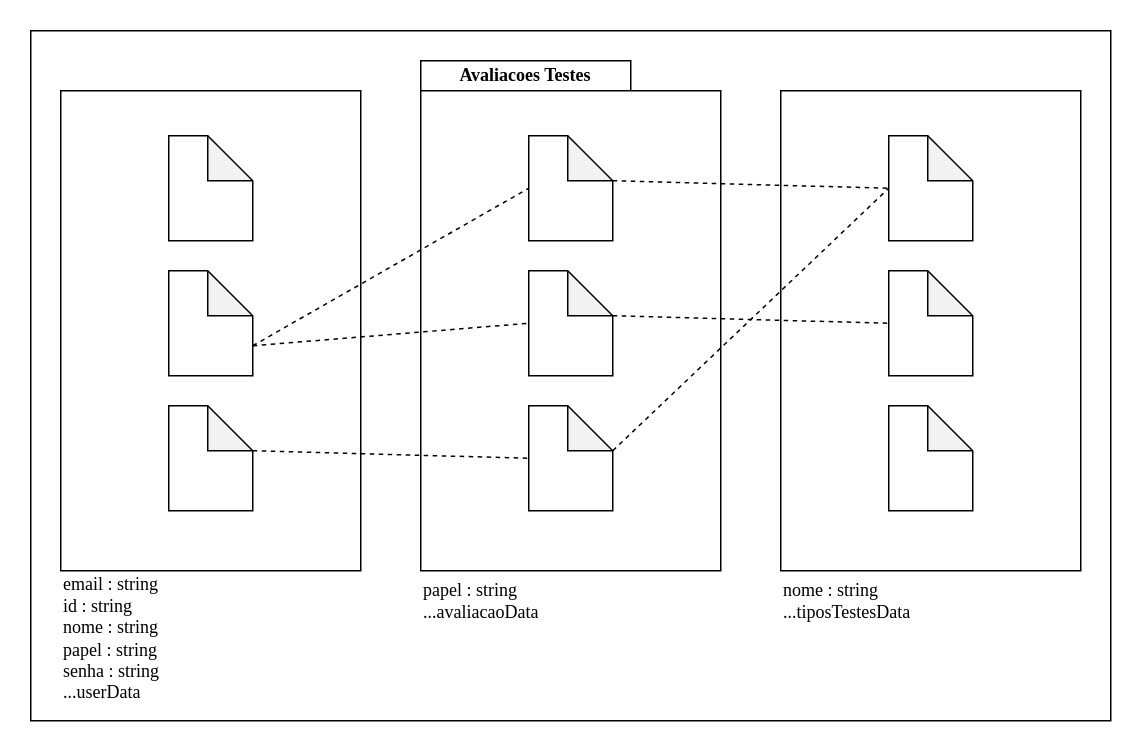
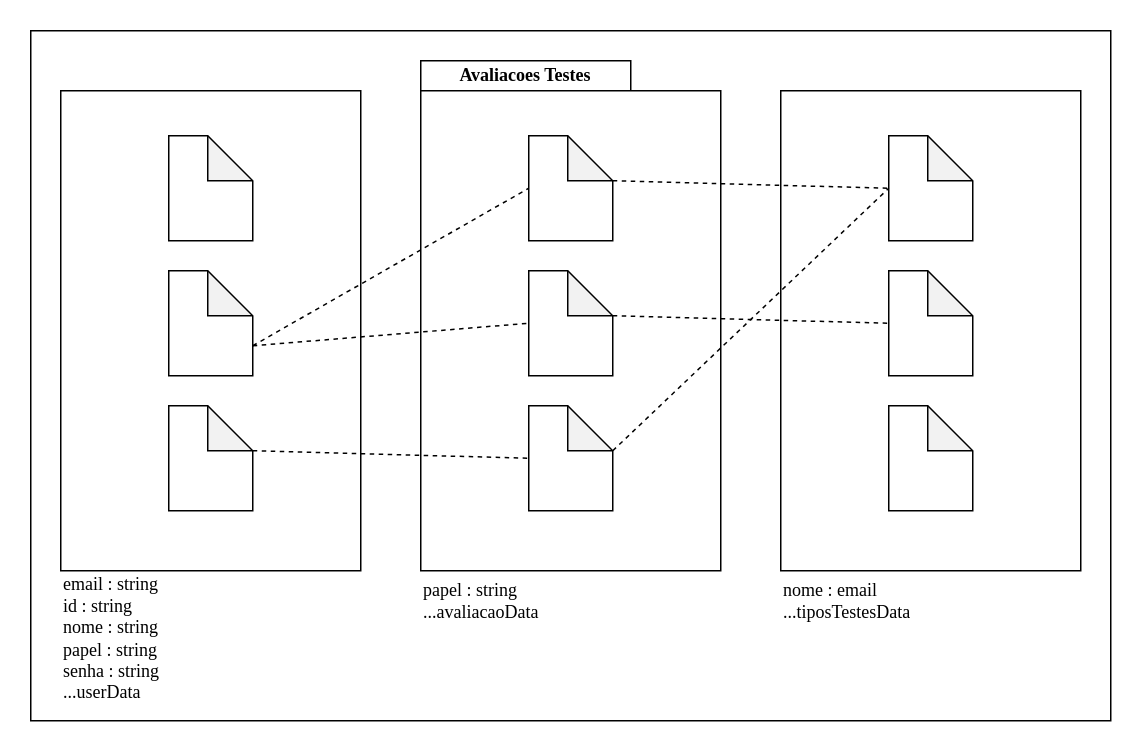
node "nome : string ...tiposTestesData": label "nome : string ...tiposTestesData" -> "nome : email ...tiposTestesData"
